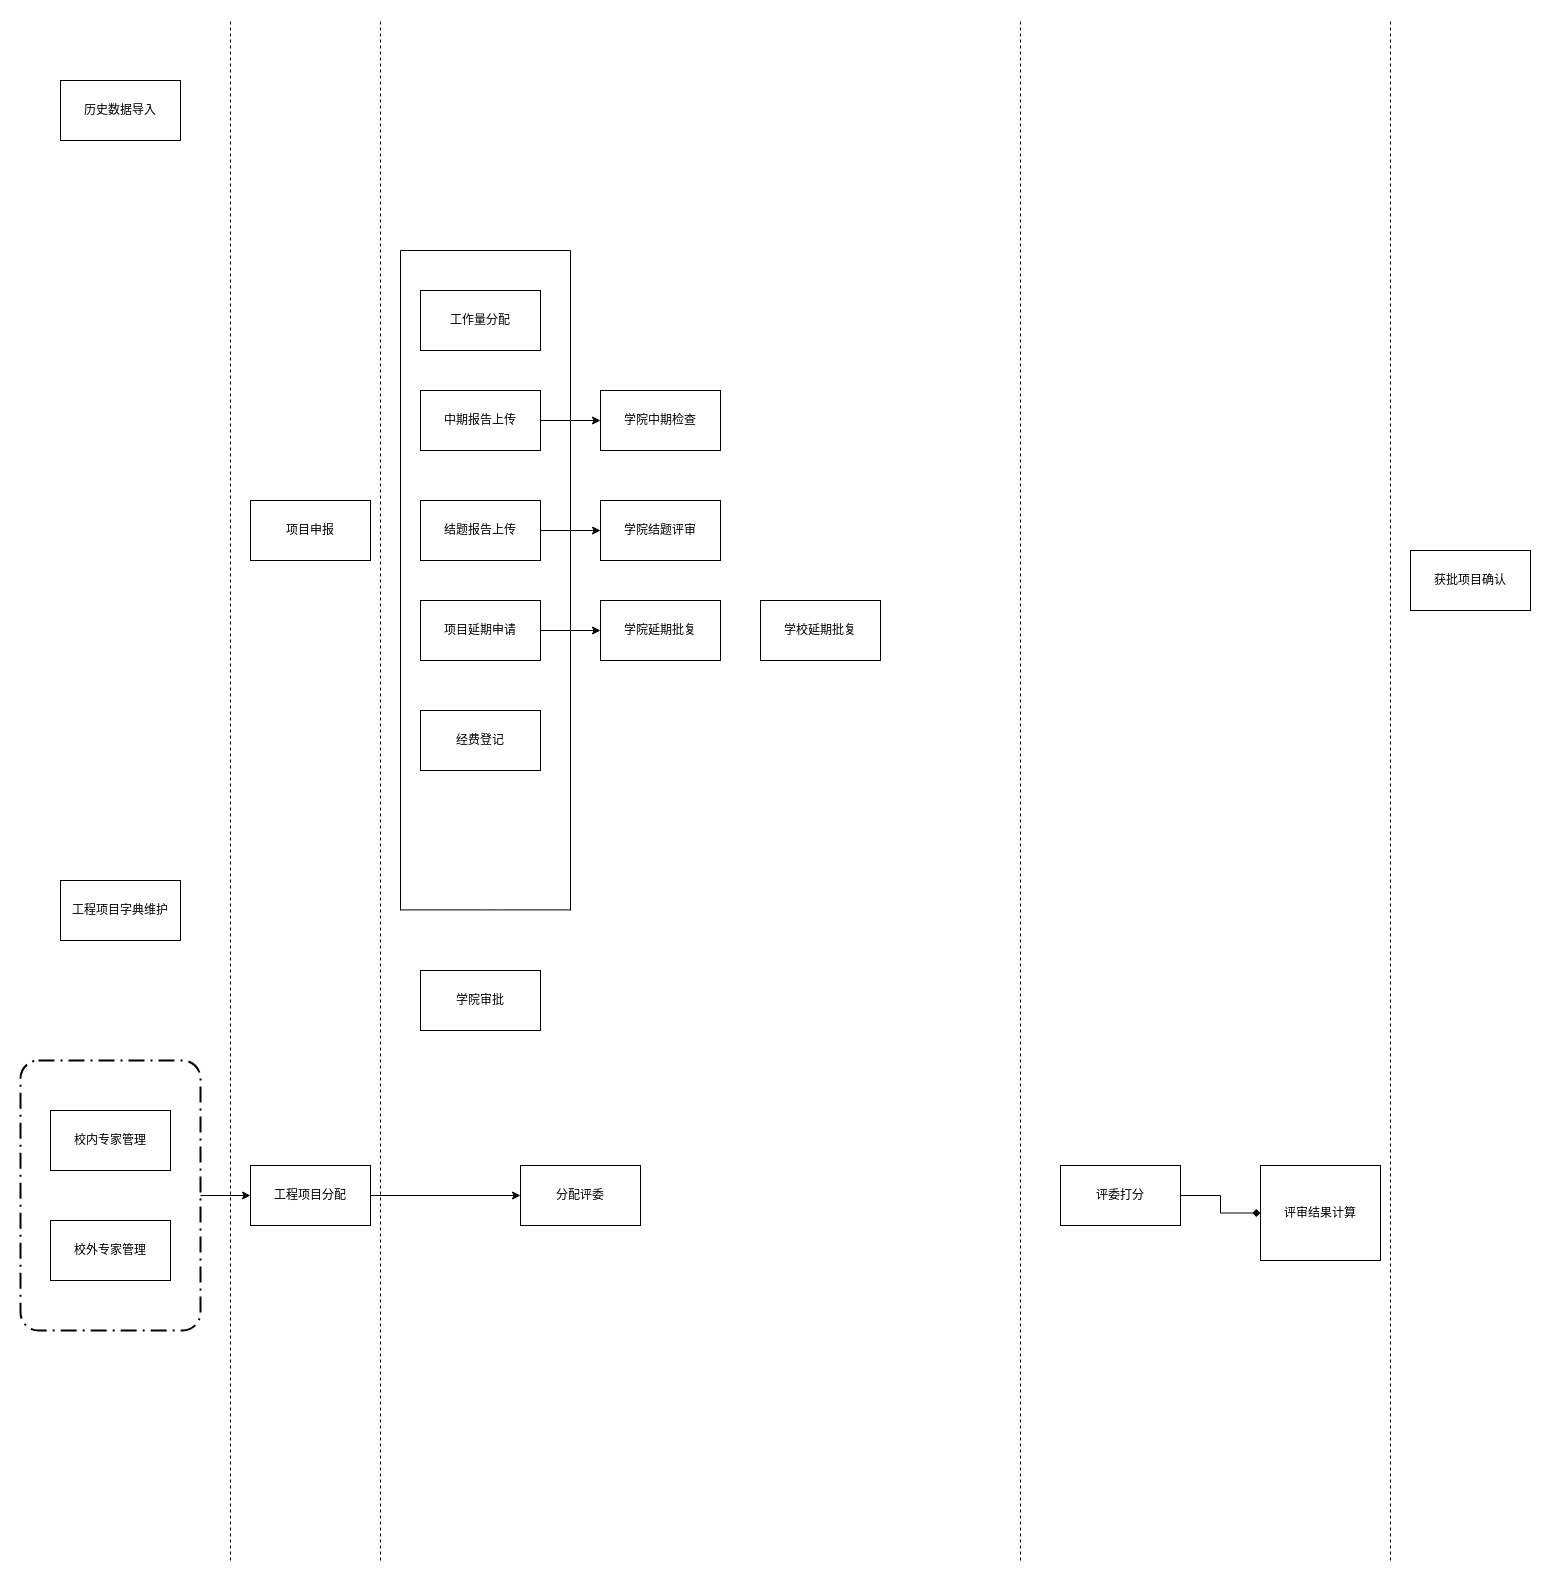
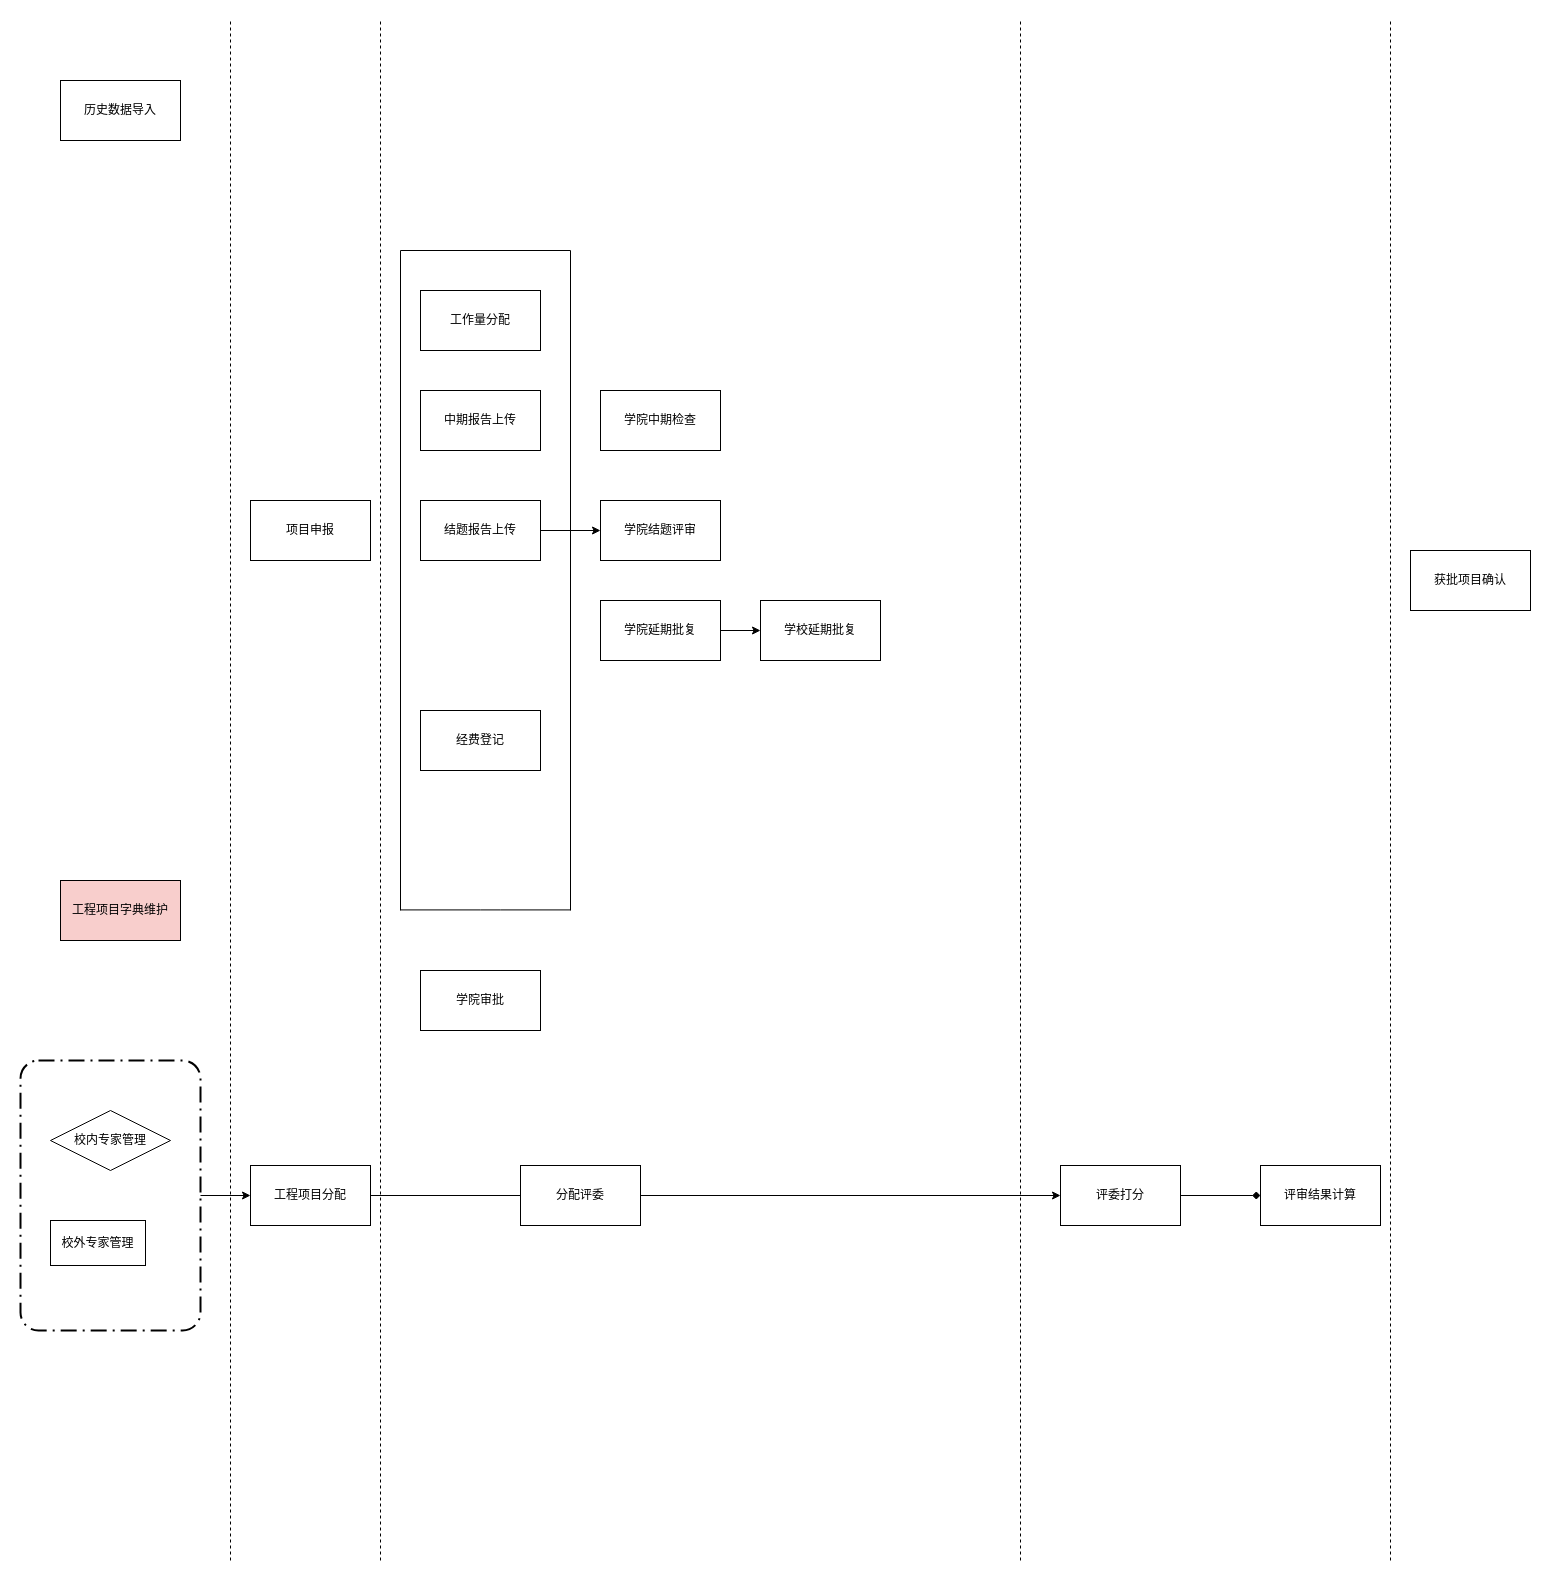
edge "中期报告上传" -> "学院中期检查": removed
node "项目延期申请": removed
edge "项目延期申请" -> "学院延期批复": removed
edge "学院延期批复" -> "学校延期批复": added
node "工程项目字典维护": fillcolor #ffffff -> #f8cecc
node "校内专家管理": shape rectangle -> diamond
edge "工程项目分配" -> "分配评委": arrowhead classic -> none
edge "分配评委" -> "评委打分": added
node "评审结果计算": size 120x95 -> 120x60
node "校外专家管理": size 120x60 -> 95x45
